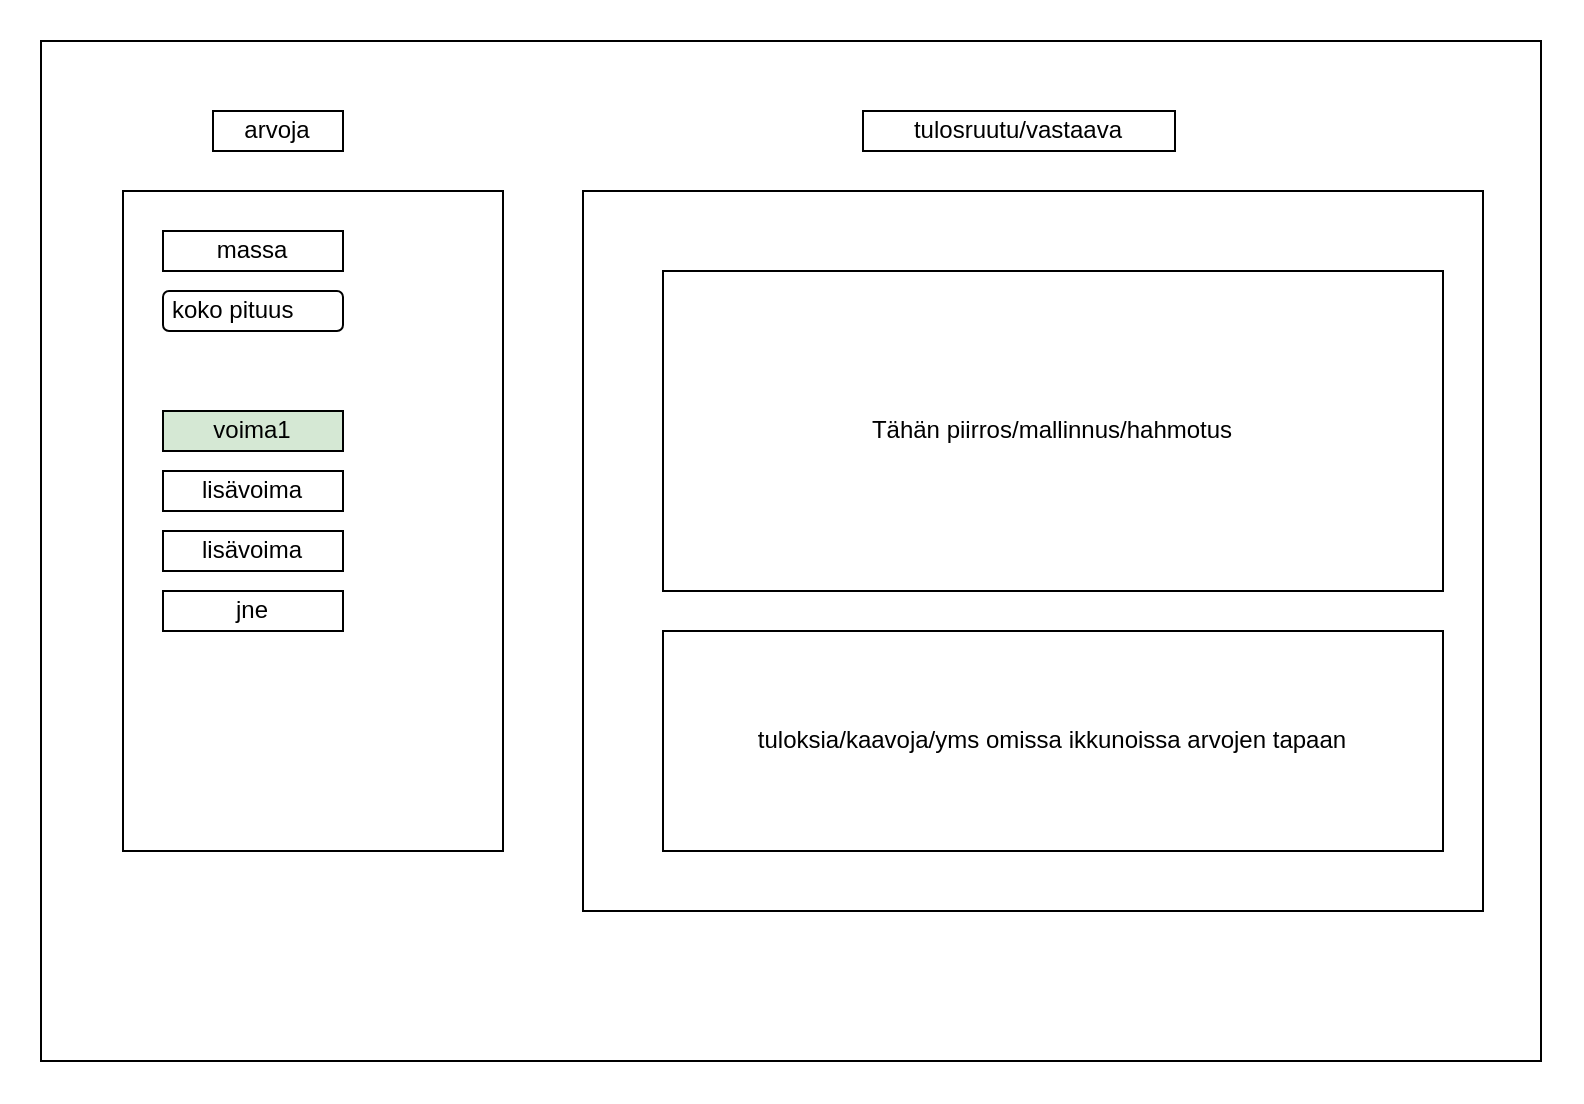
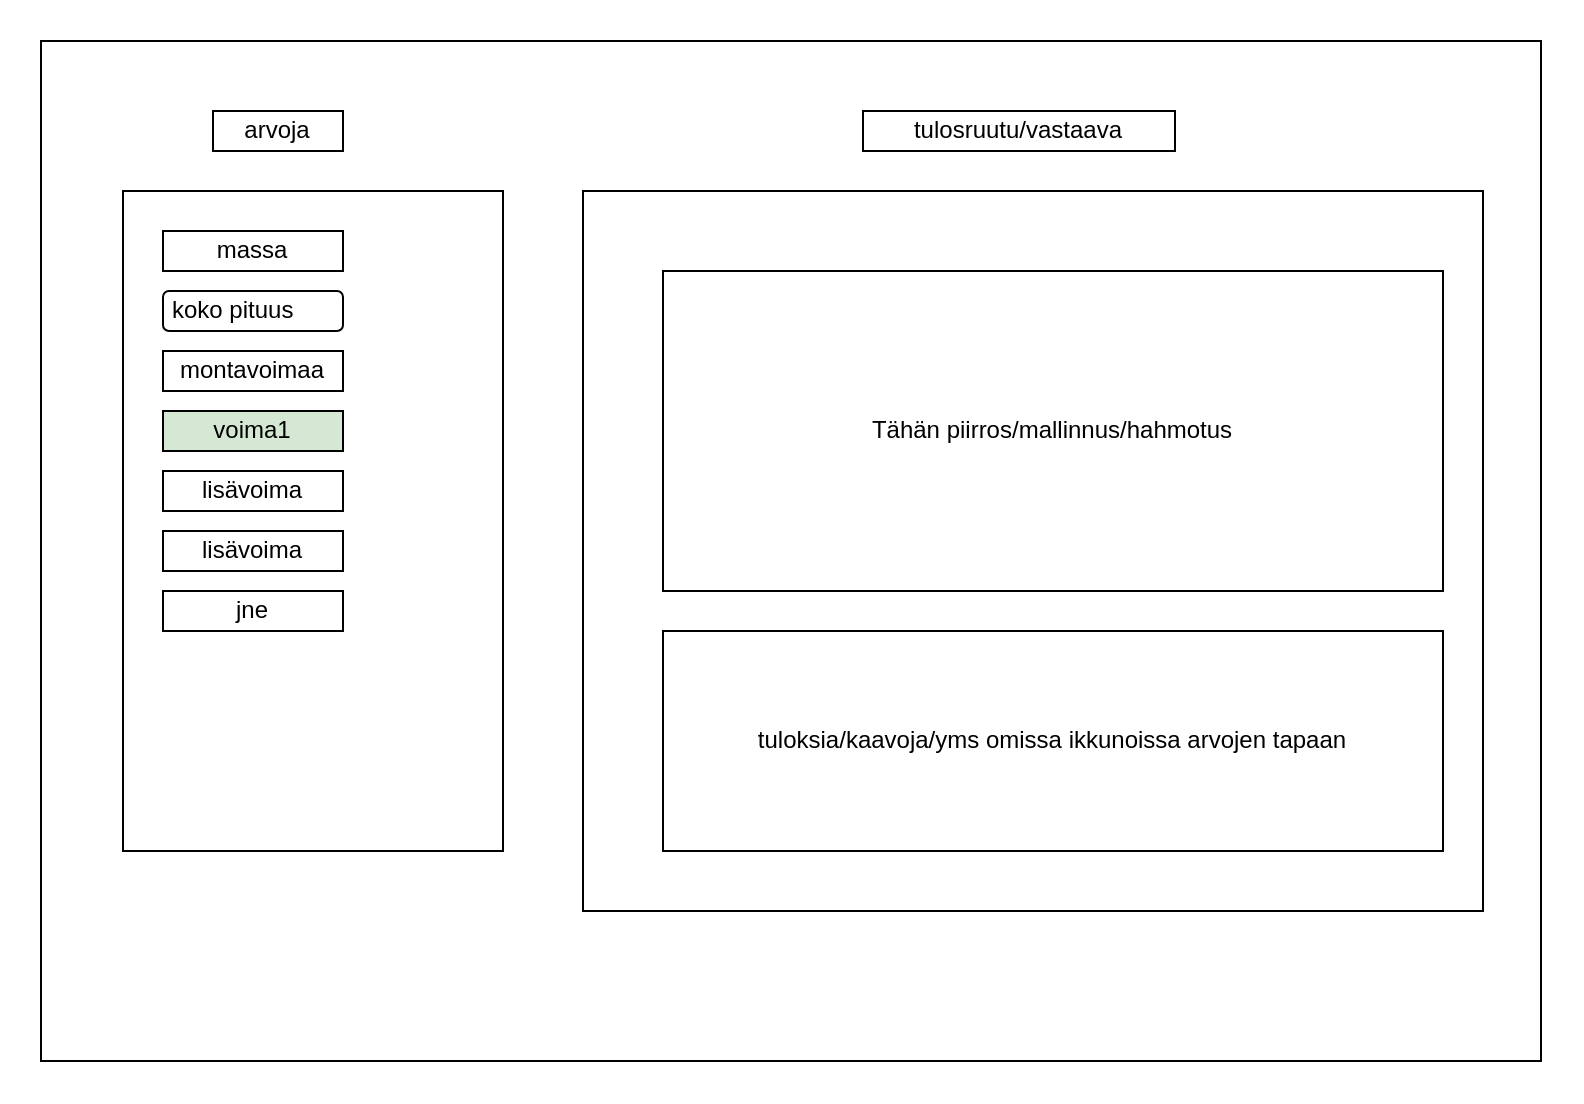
node "montavoimaa": added
